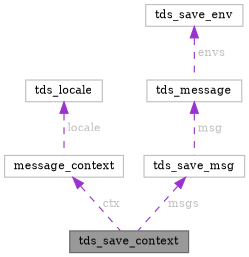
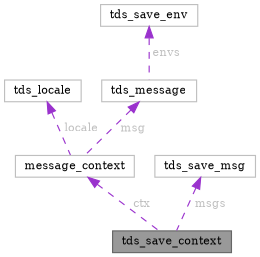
edge "tds_save_msg" -> "tds_message": now "message_context" -> "tds_message"
